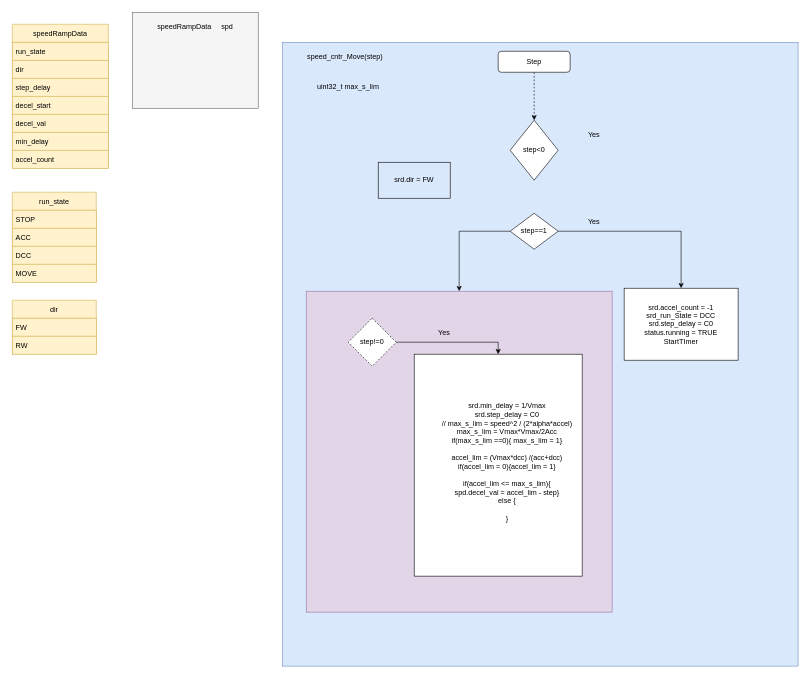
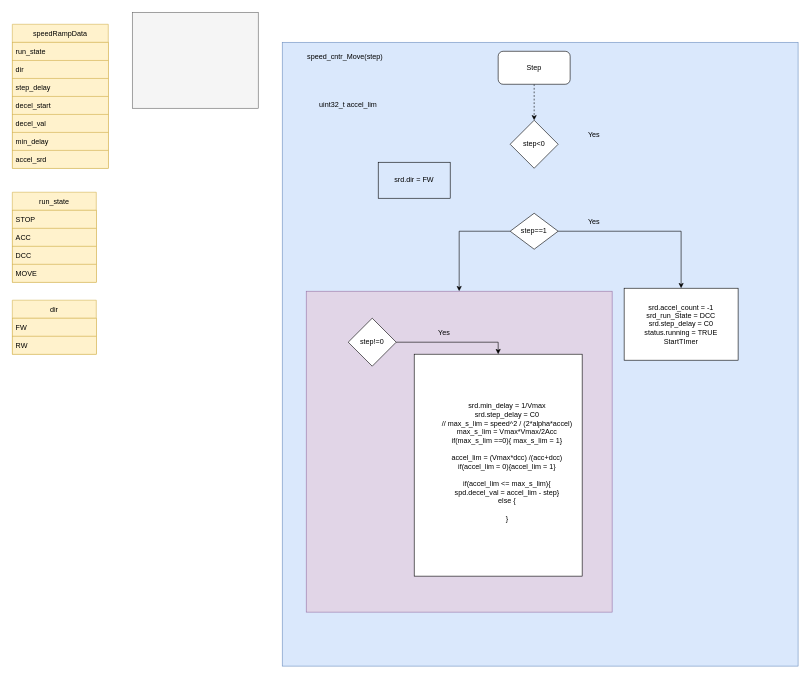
node "speedRampData spd": removed
node "Step": size 72x21 -> 72x33
node "uint32_t max_s_lim": removed
node "uint32_t accel_lim": added
node "step<0": size 48x60 -> 48x48
node "accel_count": label "accel_count" -> "accel_srd"
node "step!=0": style dashed -> solid
